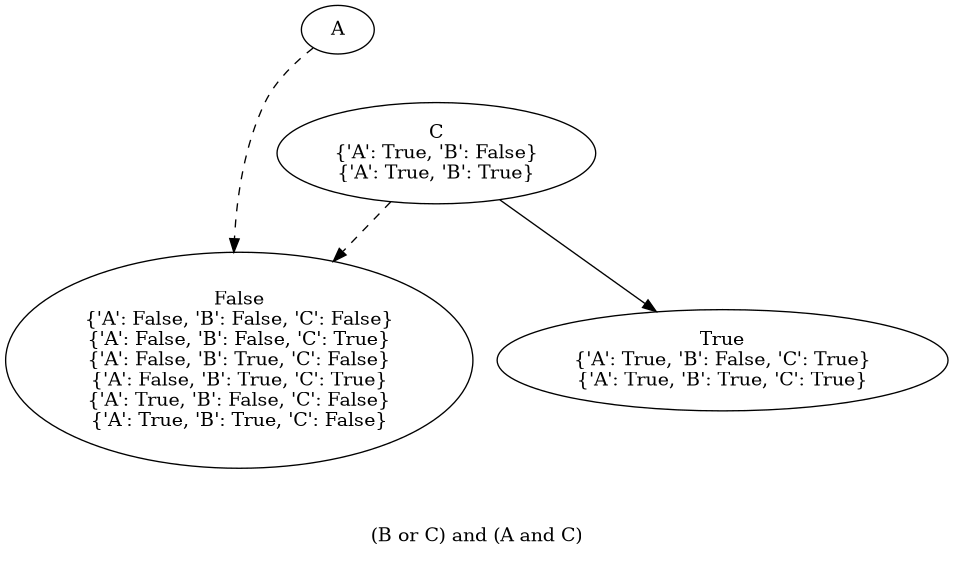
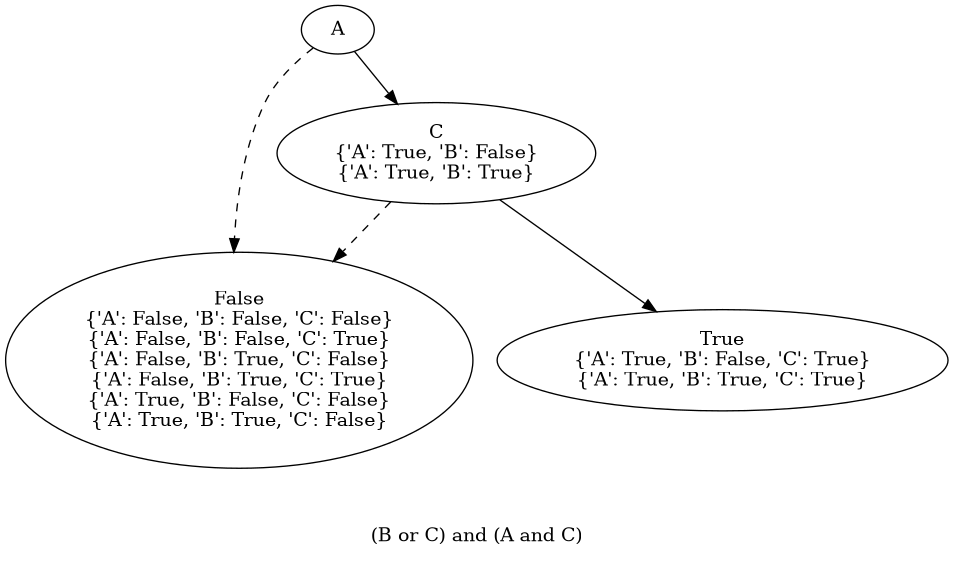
edge "A" -> "C {'A': True, 'B': False} {'A': True, 'B': True}": added
